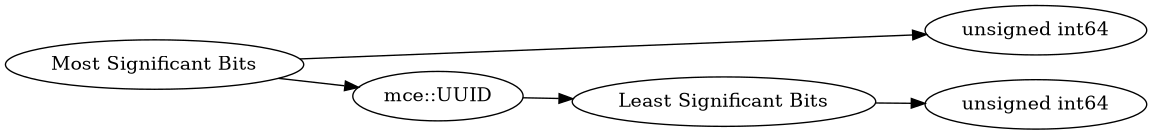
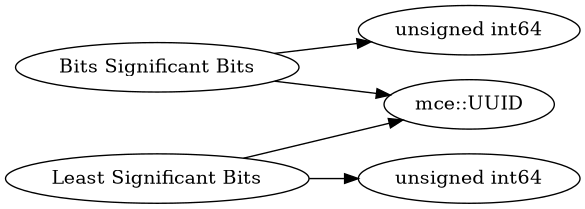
node "Most Significant Bits": label "Most Significant Bits" -> "Bits Significant Bits"
edge "mce::UUID" -> "Least Significant Bits": reversed
